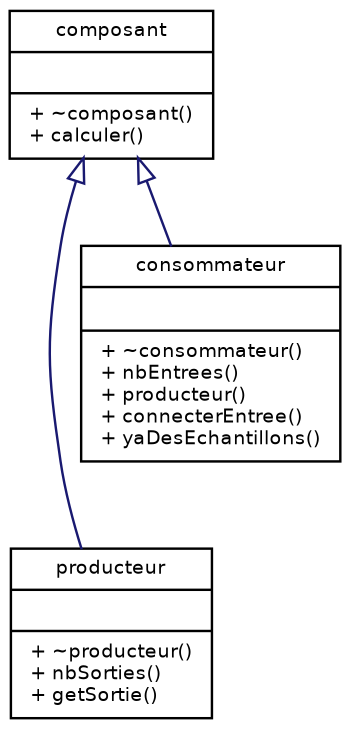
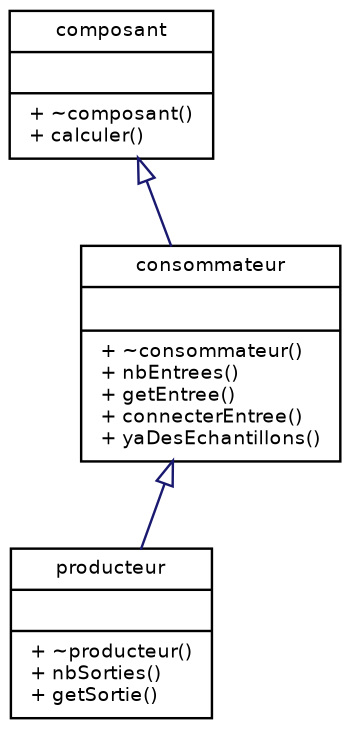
edge "producteur" -> "composant": now "producteur" -> "consommateur"
node "consommateur": text "+ producteur()" -> "+ getEntree()"
